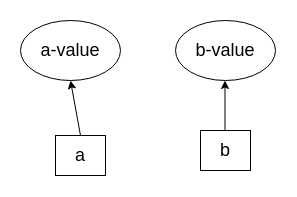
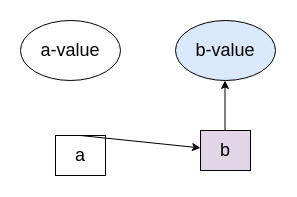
node "b-value": fillcolor #ffffff -> #dae8fc
edge "a" -> "a-value": now "a" -> "b"
node "b": fillcolor #ffffff -> #e1d5e7
